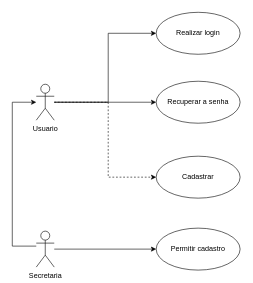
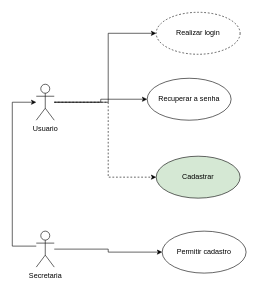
node "Realizar login": style solid -> dashed
node "Recuperar a senha": moved (198, 102) -> (189, 99)
node "Cadastrar": fillcolor #ffffff -> #d5e8d4
node "Permitir cadastro": moved (198, 249) -> (204, 252)
